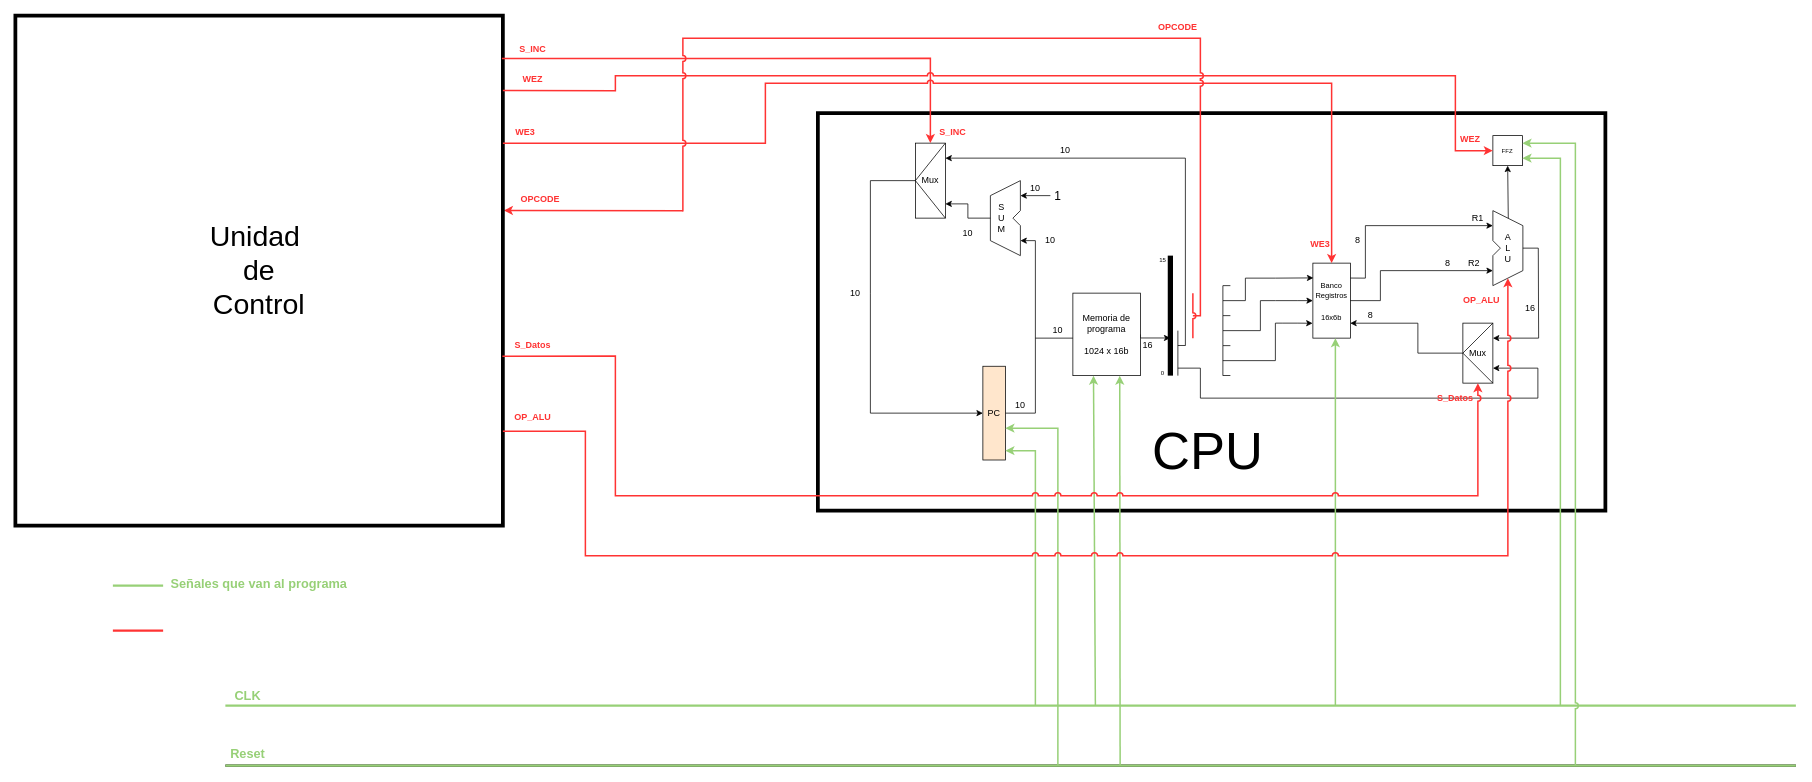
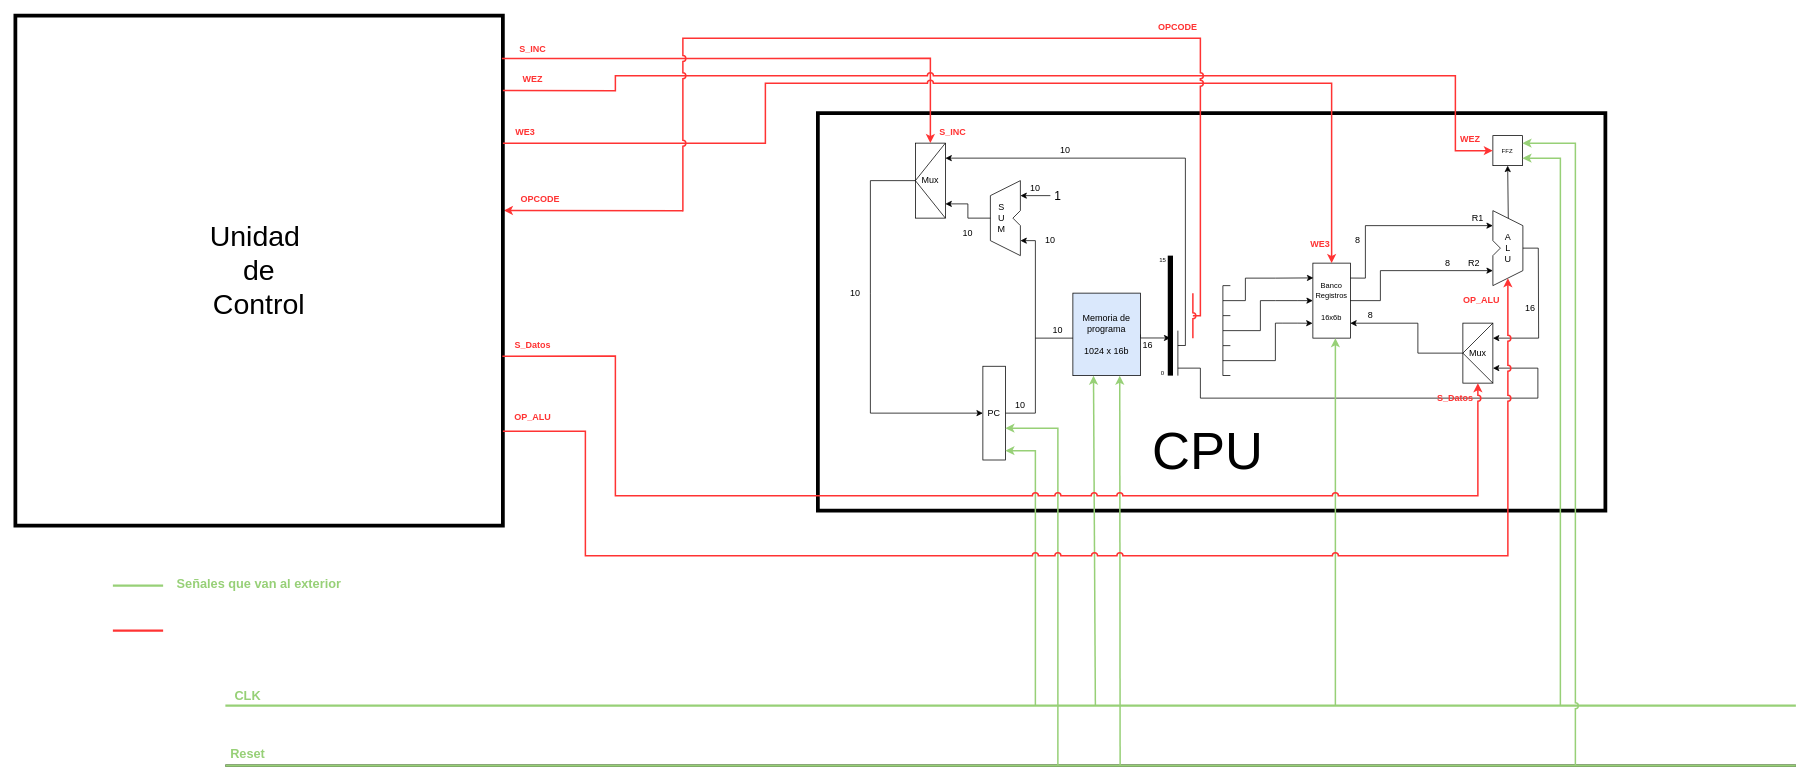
node "Memoria de programa 1024 x 16b": fillcolor #ffffff -> #dae8fc
node "PC": fillcolor #ffe6cc -> #ffffff
node "Señales que van al programa": label "Señales que van al programa" -> "Señales que van al exterior"
